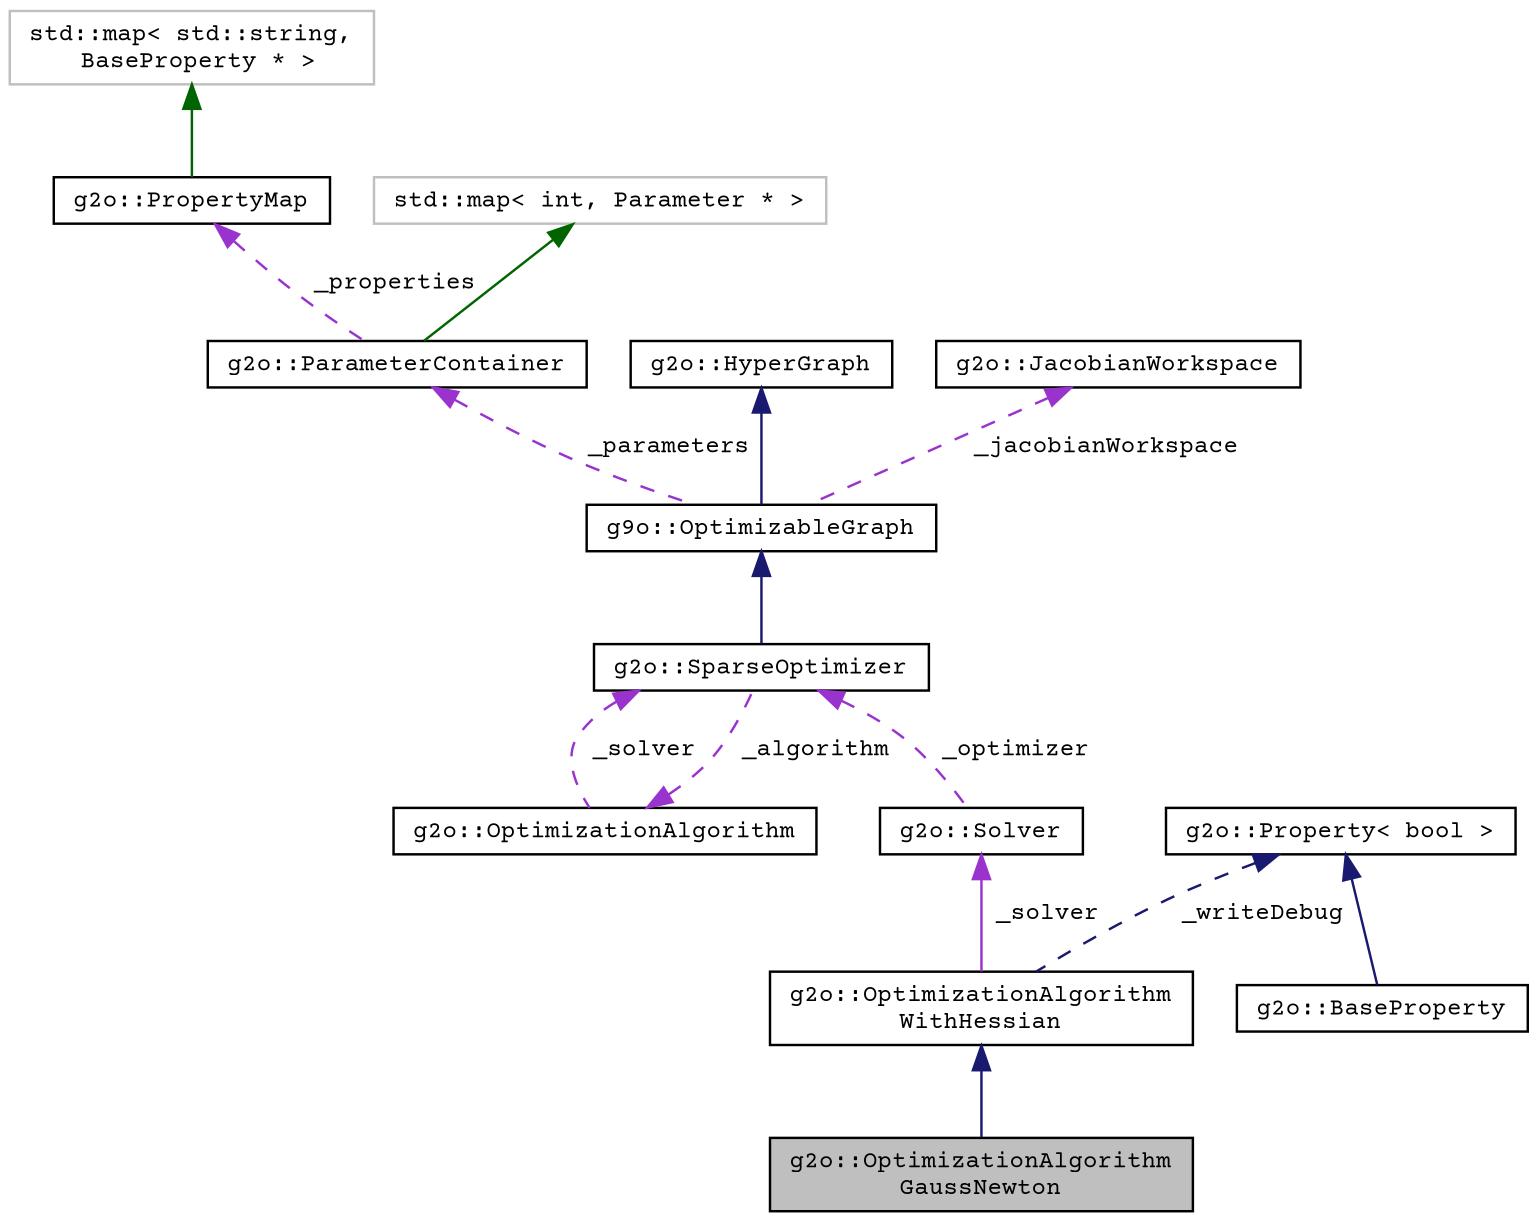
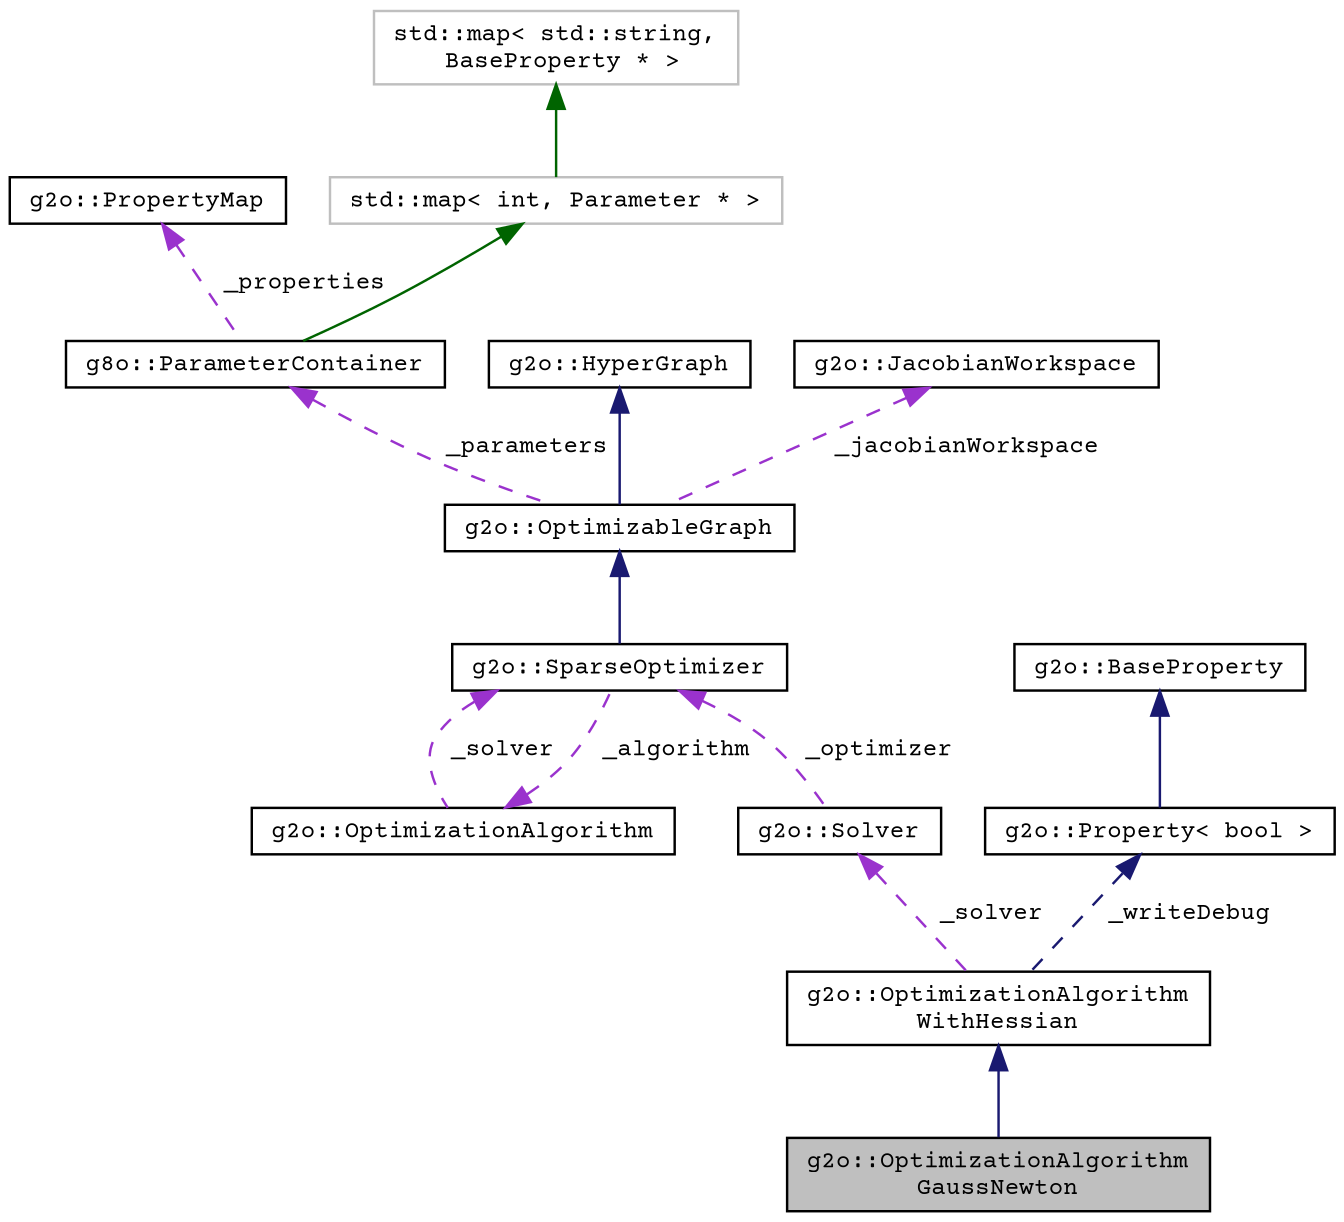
edge "g2o::PropertyMap" -> "std::map< std::string, BaseProperty * >": now "std::map< int, Parameter * >" -> "std::map< std::string, BaseProperty * >"
node "g2o::ParameterContainer": label "g2o::ParameterContainer" -> "g8o::ParameterContainer"
node "g9o::OptimizableGraph": label "g9o::OptimizableGraph" -> "g2o::OptimizableGraph"
edge "g2o::OptimizationAlgorithm WithHessian" -> "g2o::Solver": style solid -> dashed
edge "g2o::BaseProperty" -> "g2o::Property< bool >": reversed
